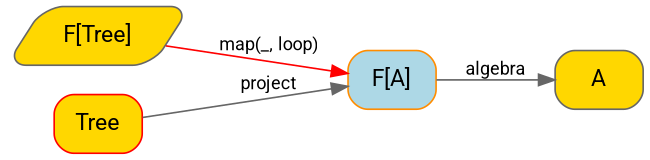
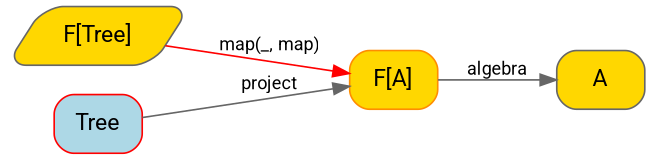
edge "F[Tree]" -> "F[A]": label "map(_, loop)" -> "map(_, map)"
node "F[A]": fillcolor lightblue -> gold
node "Tree": fillcolor gold -> lightblue
